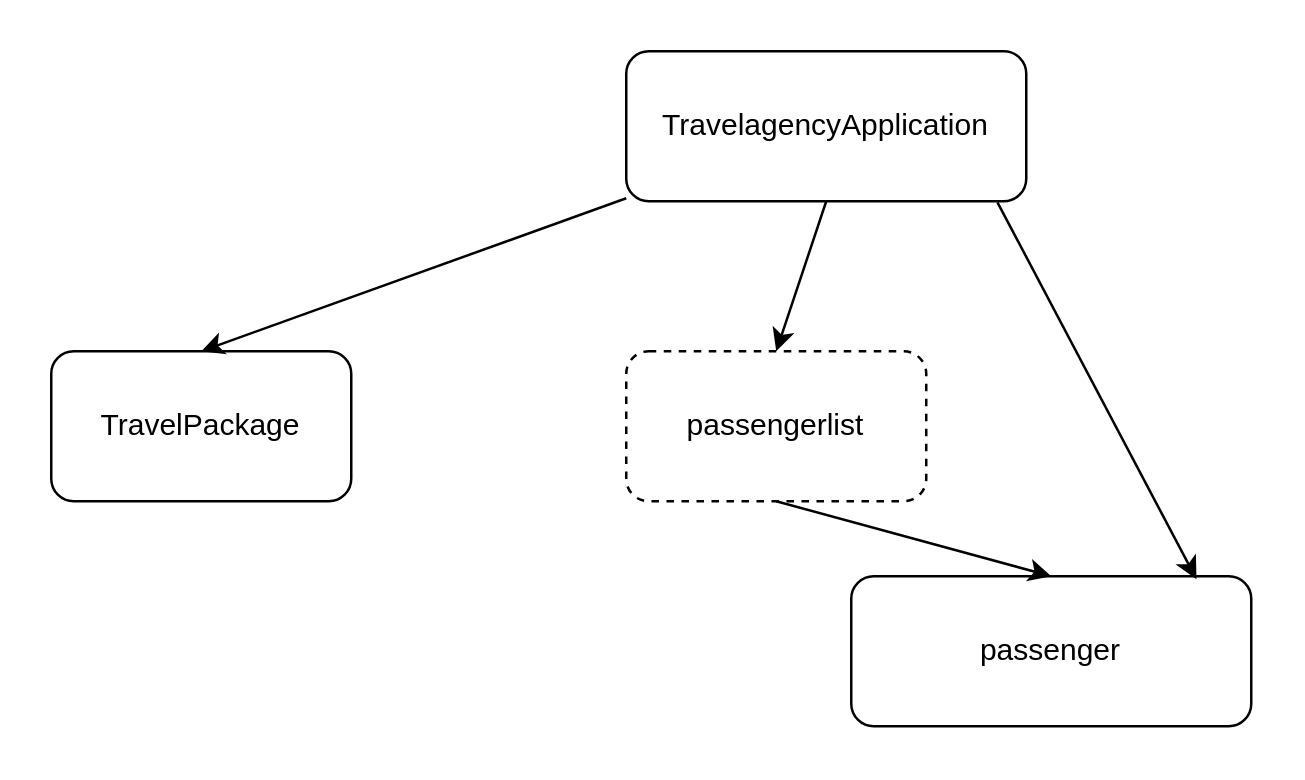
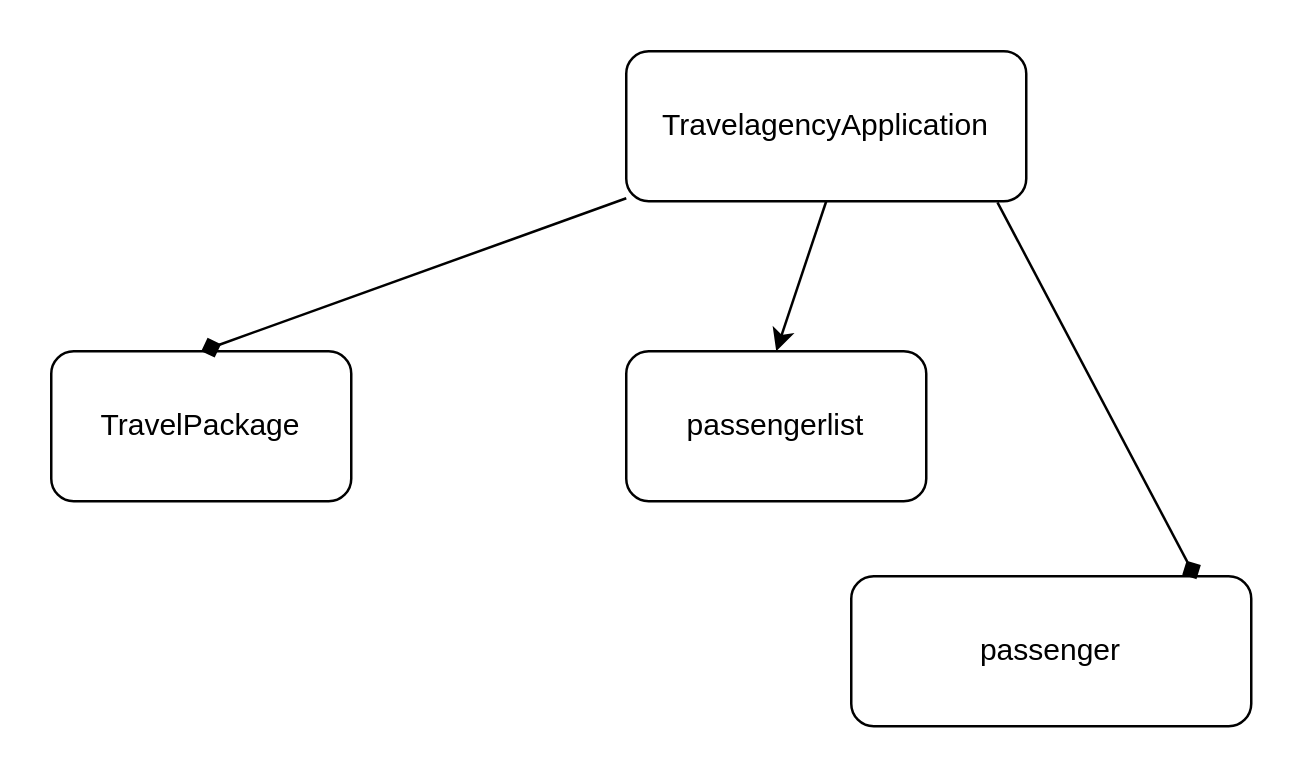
edge "TravelagencyApplication" -> "TravelPackage": arrowhead classic -> diamond
node "passengerlist": style dashed -> solid
edge "passengerlist" -> "passenger": removed
edge "TravelagencyApplication" -> "passenger": arrowhead classic -> diamond
